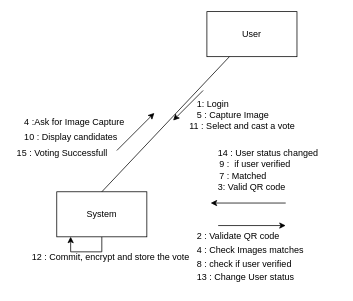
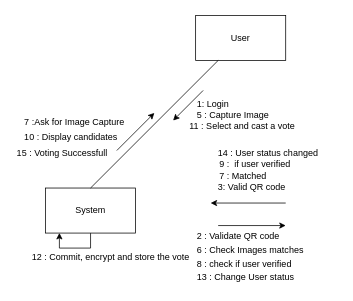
node "User": moved (252, 34) -> (240, 38)
node "4 :Ask for Image Capture": label "4 :Ask for Image Capture" -> "7 :Ask for Image Capture"
node "System": moved (102, 214) -> (90, 210)
node "4 : Check Images matches": label "4 : Check Images matches" -> "6 : Check Images matches"
